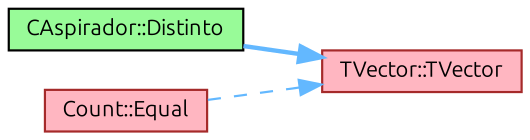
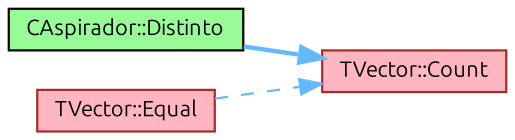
node "TVector::TVector": label "TVector::TVector" -> "TVector::Count"
node "Count::Equal": label "Count::Equal" -> "TVector::Equal"
